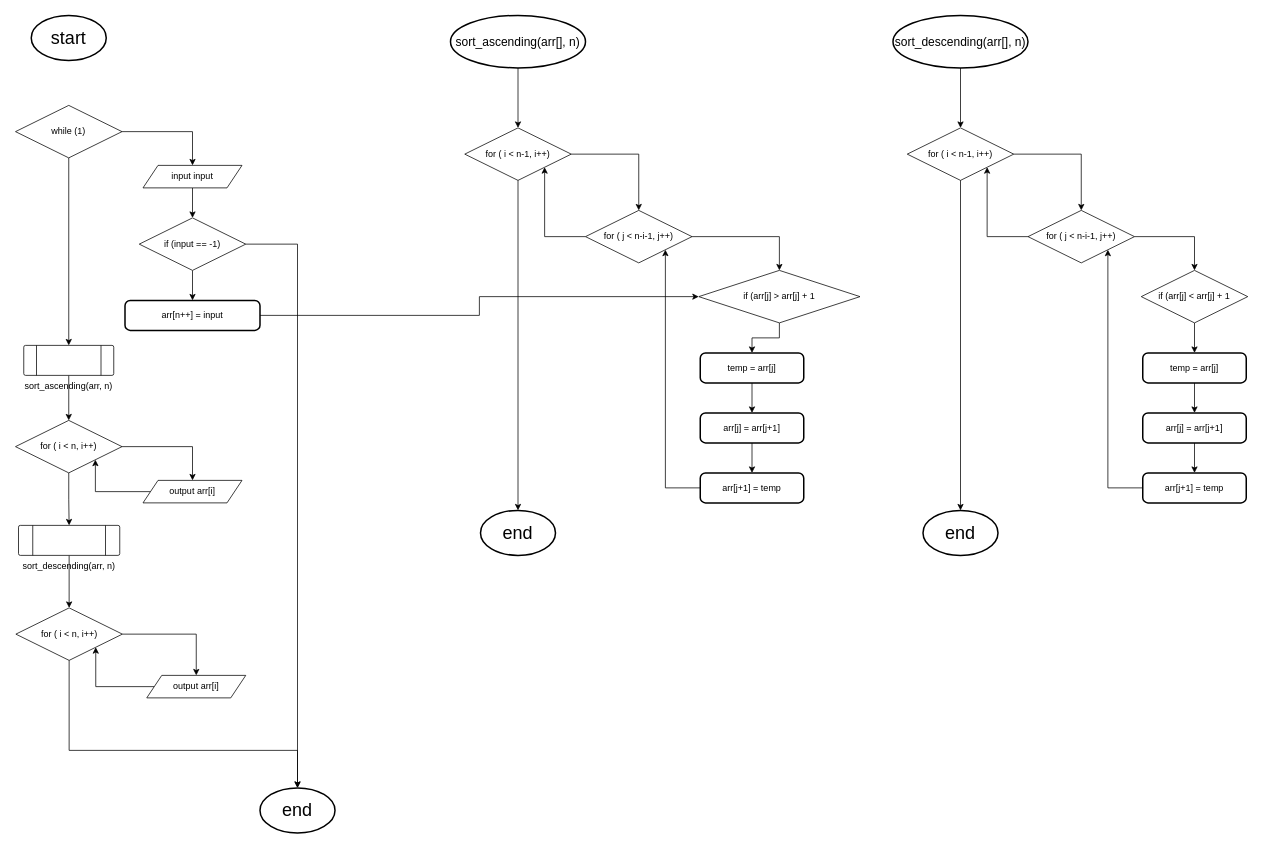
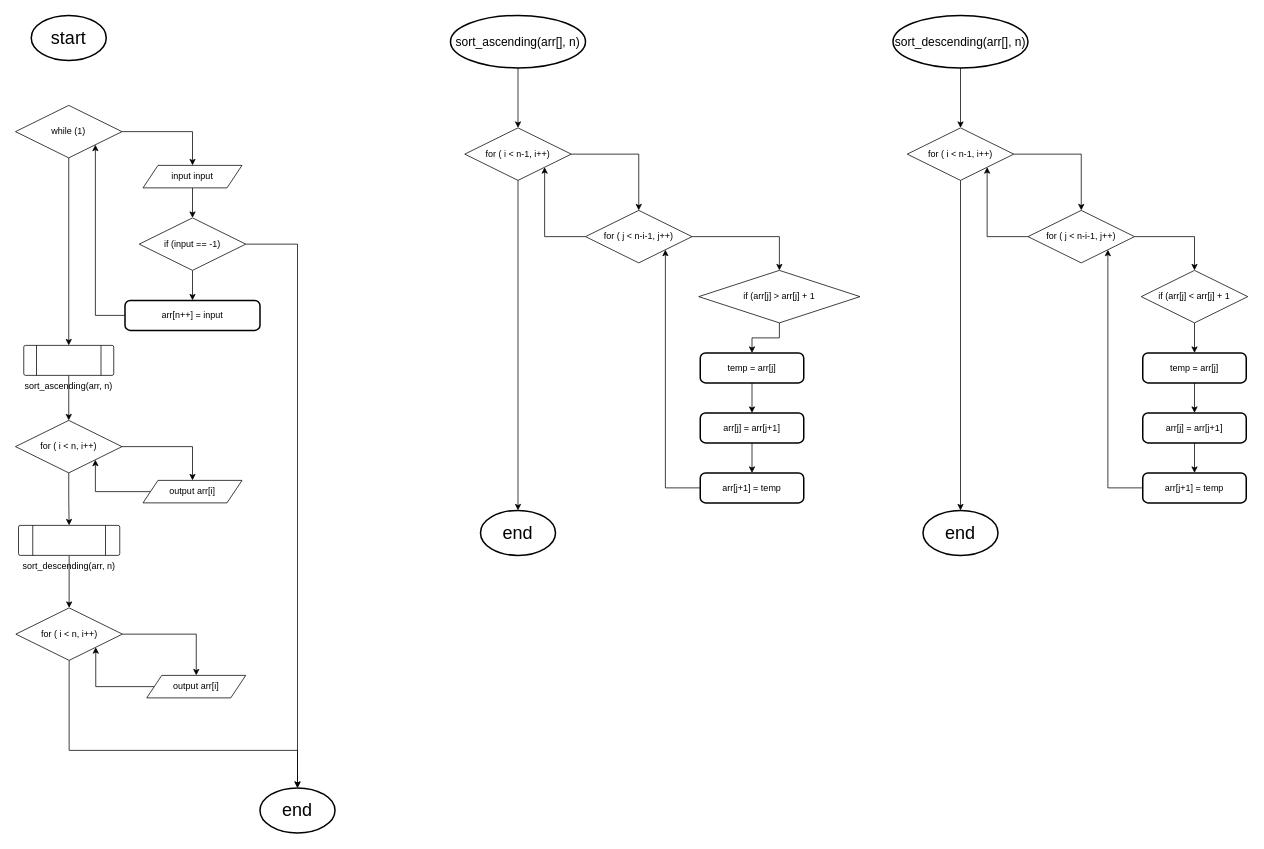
edge "arr[n++] = input" -> "if (arr[j] > arr[j] + 1": now "arr[n++] = input" -> "while (1)"
